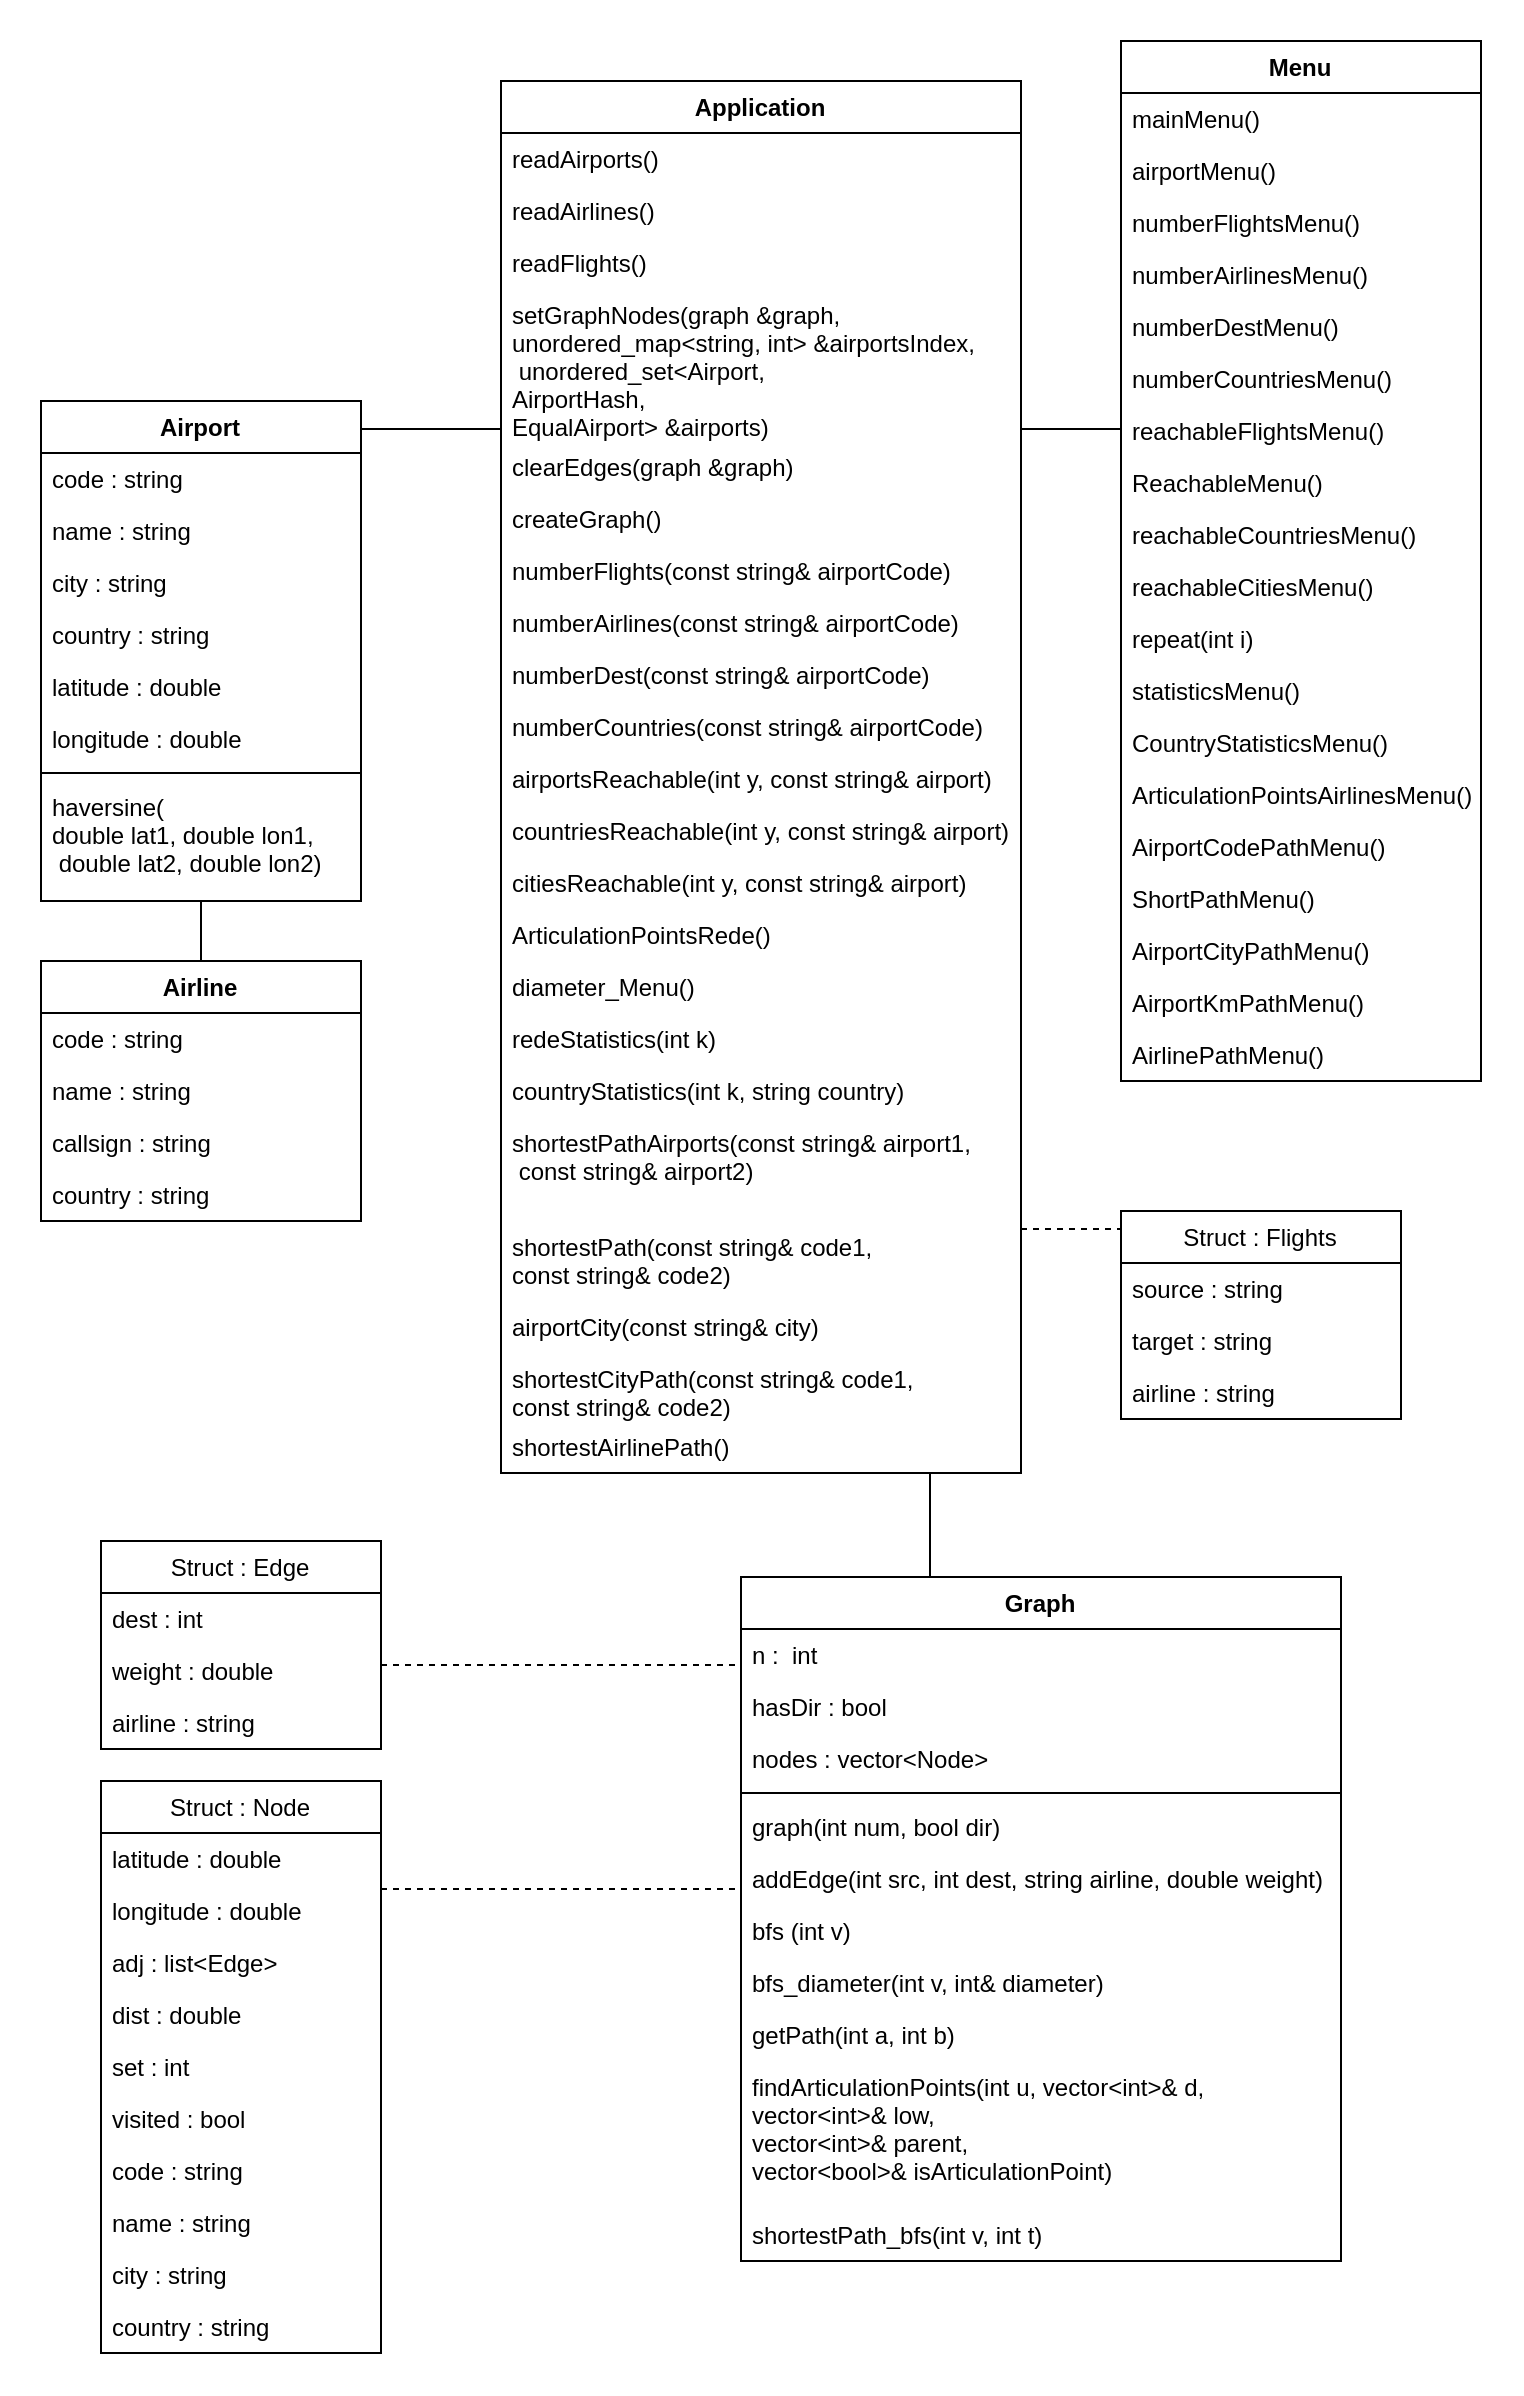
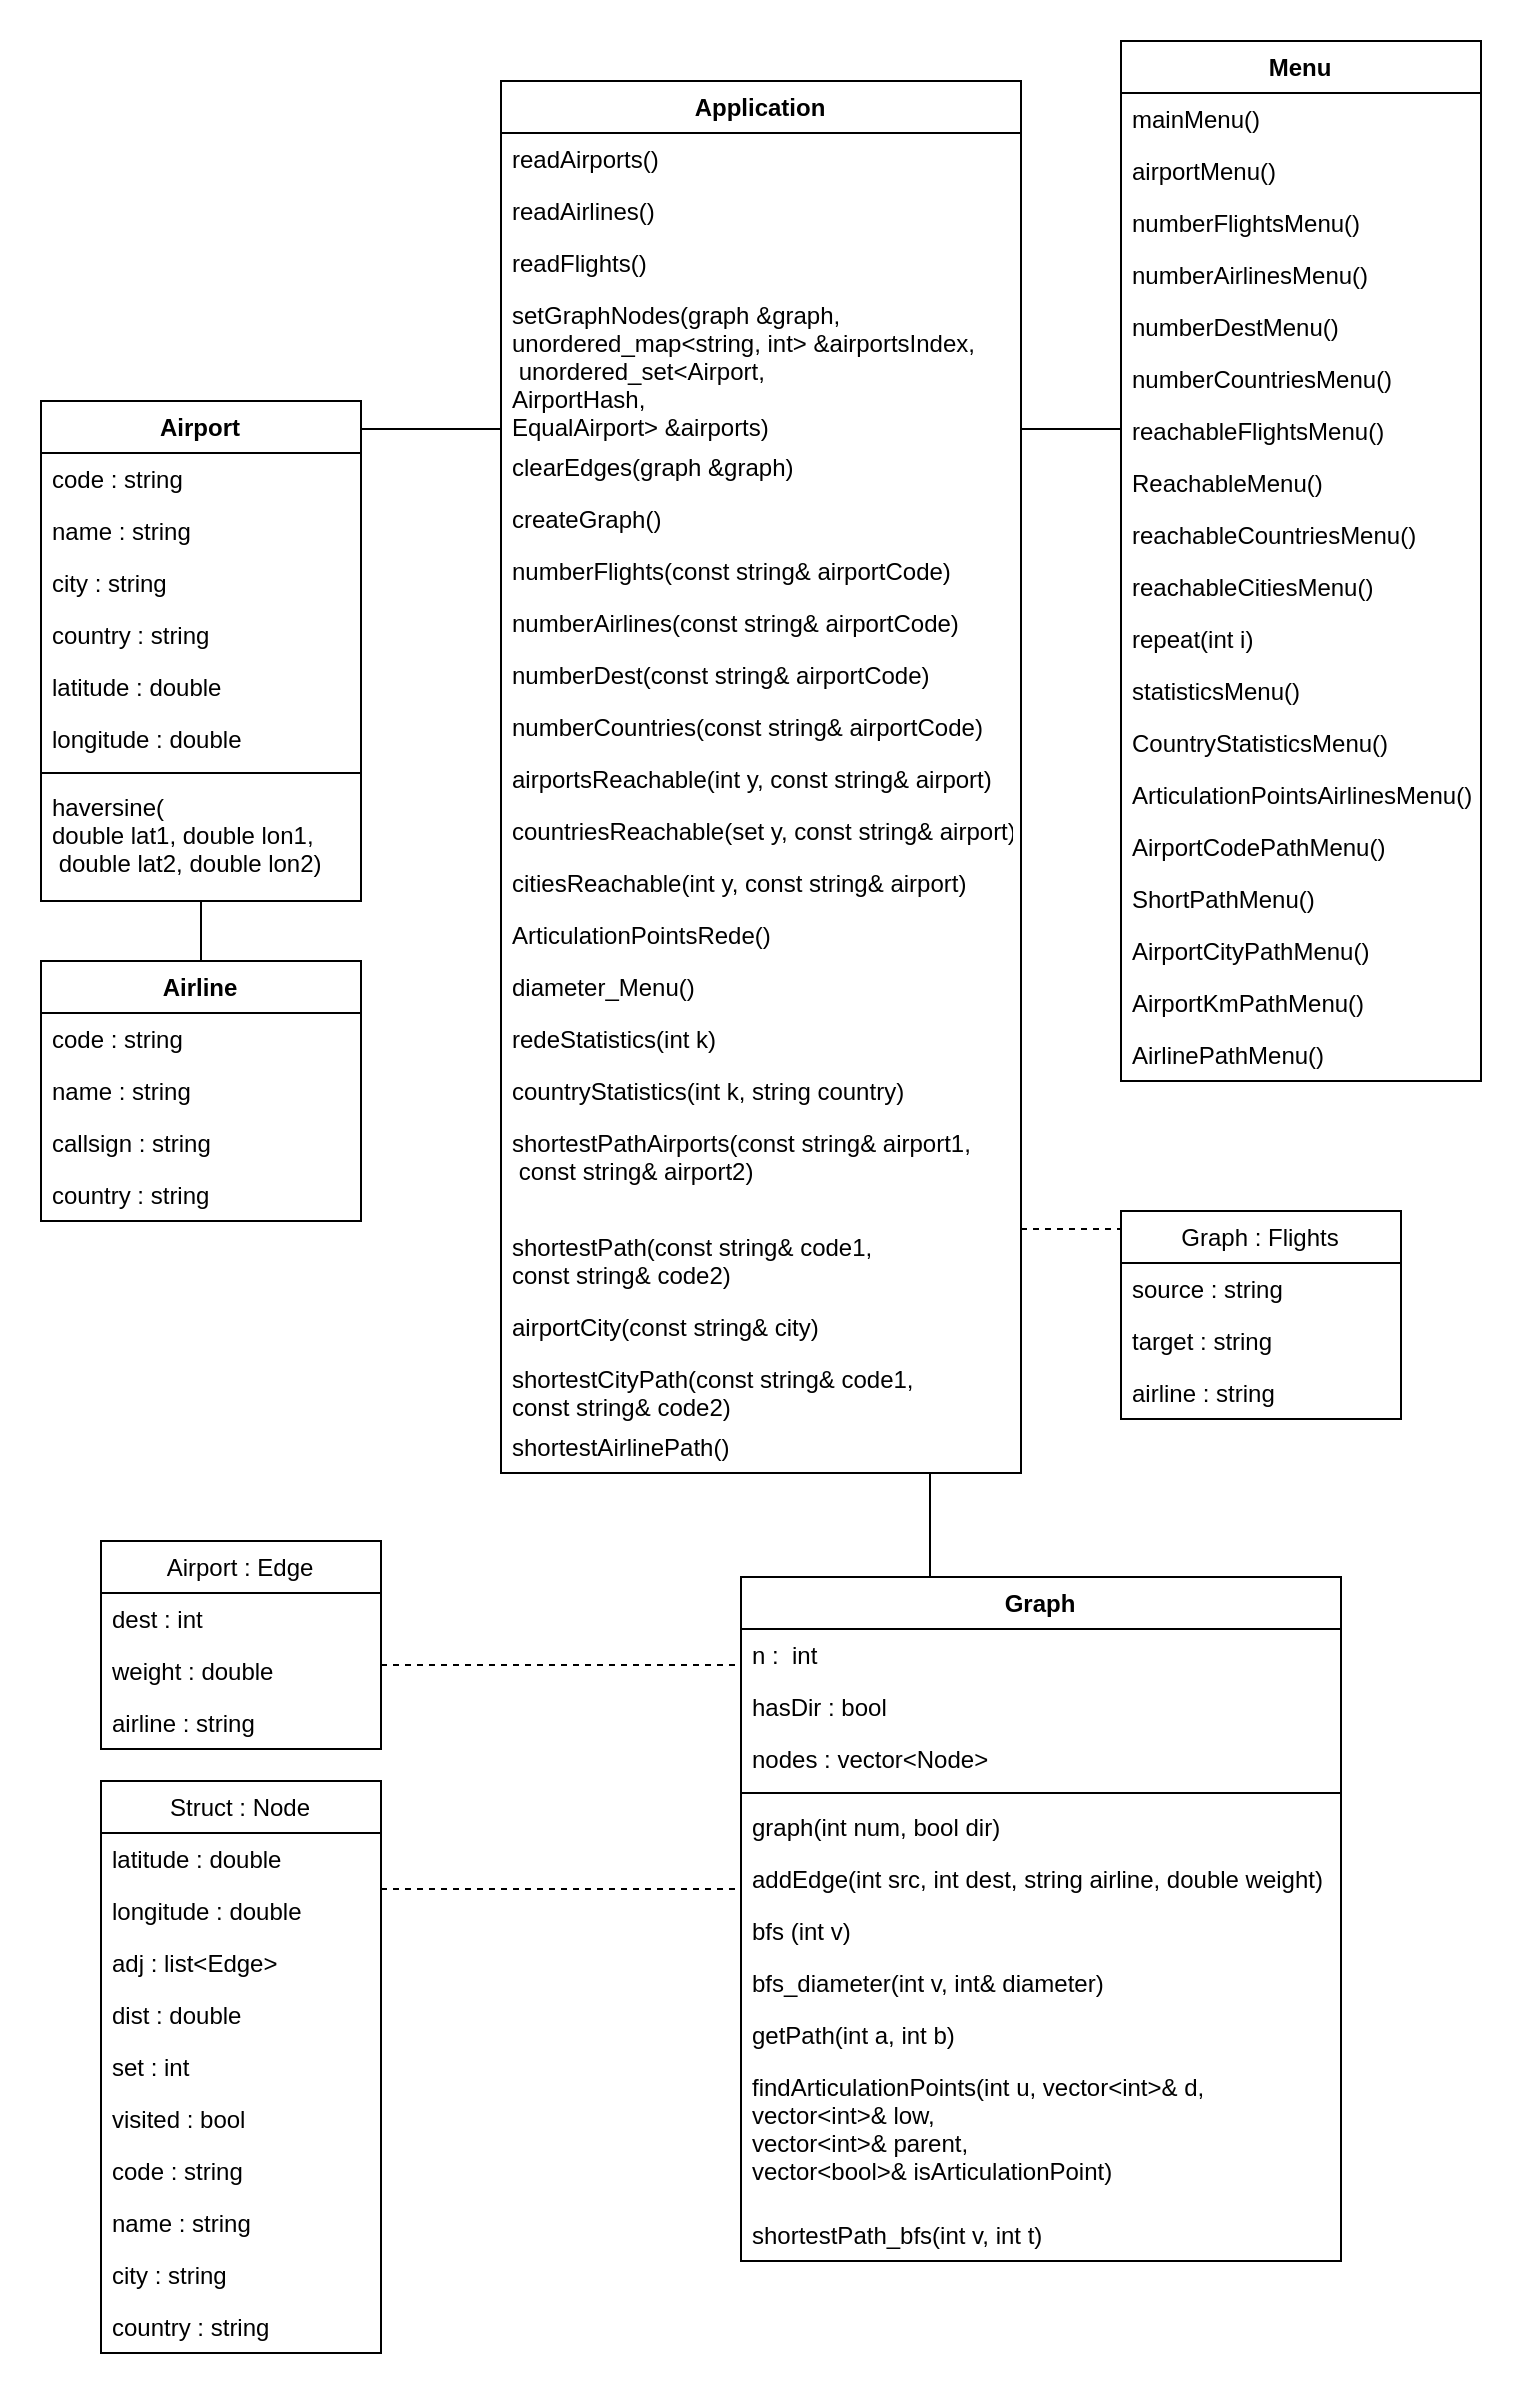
node "countriesReachable(int y, const string& airport)": label "countriesReachable(int y, const string& airport)" -> "countriesReachable(set y, const string& airport)"
node "Struct : Flights": label "Struct : Flights" -> "Graph : Flights"
node "Struct : Edge": label "Struct : Edge" -> "Airport : Edge"
